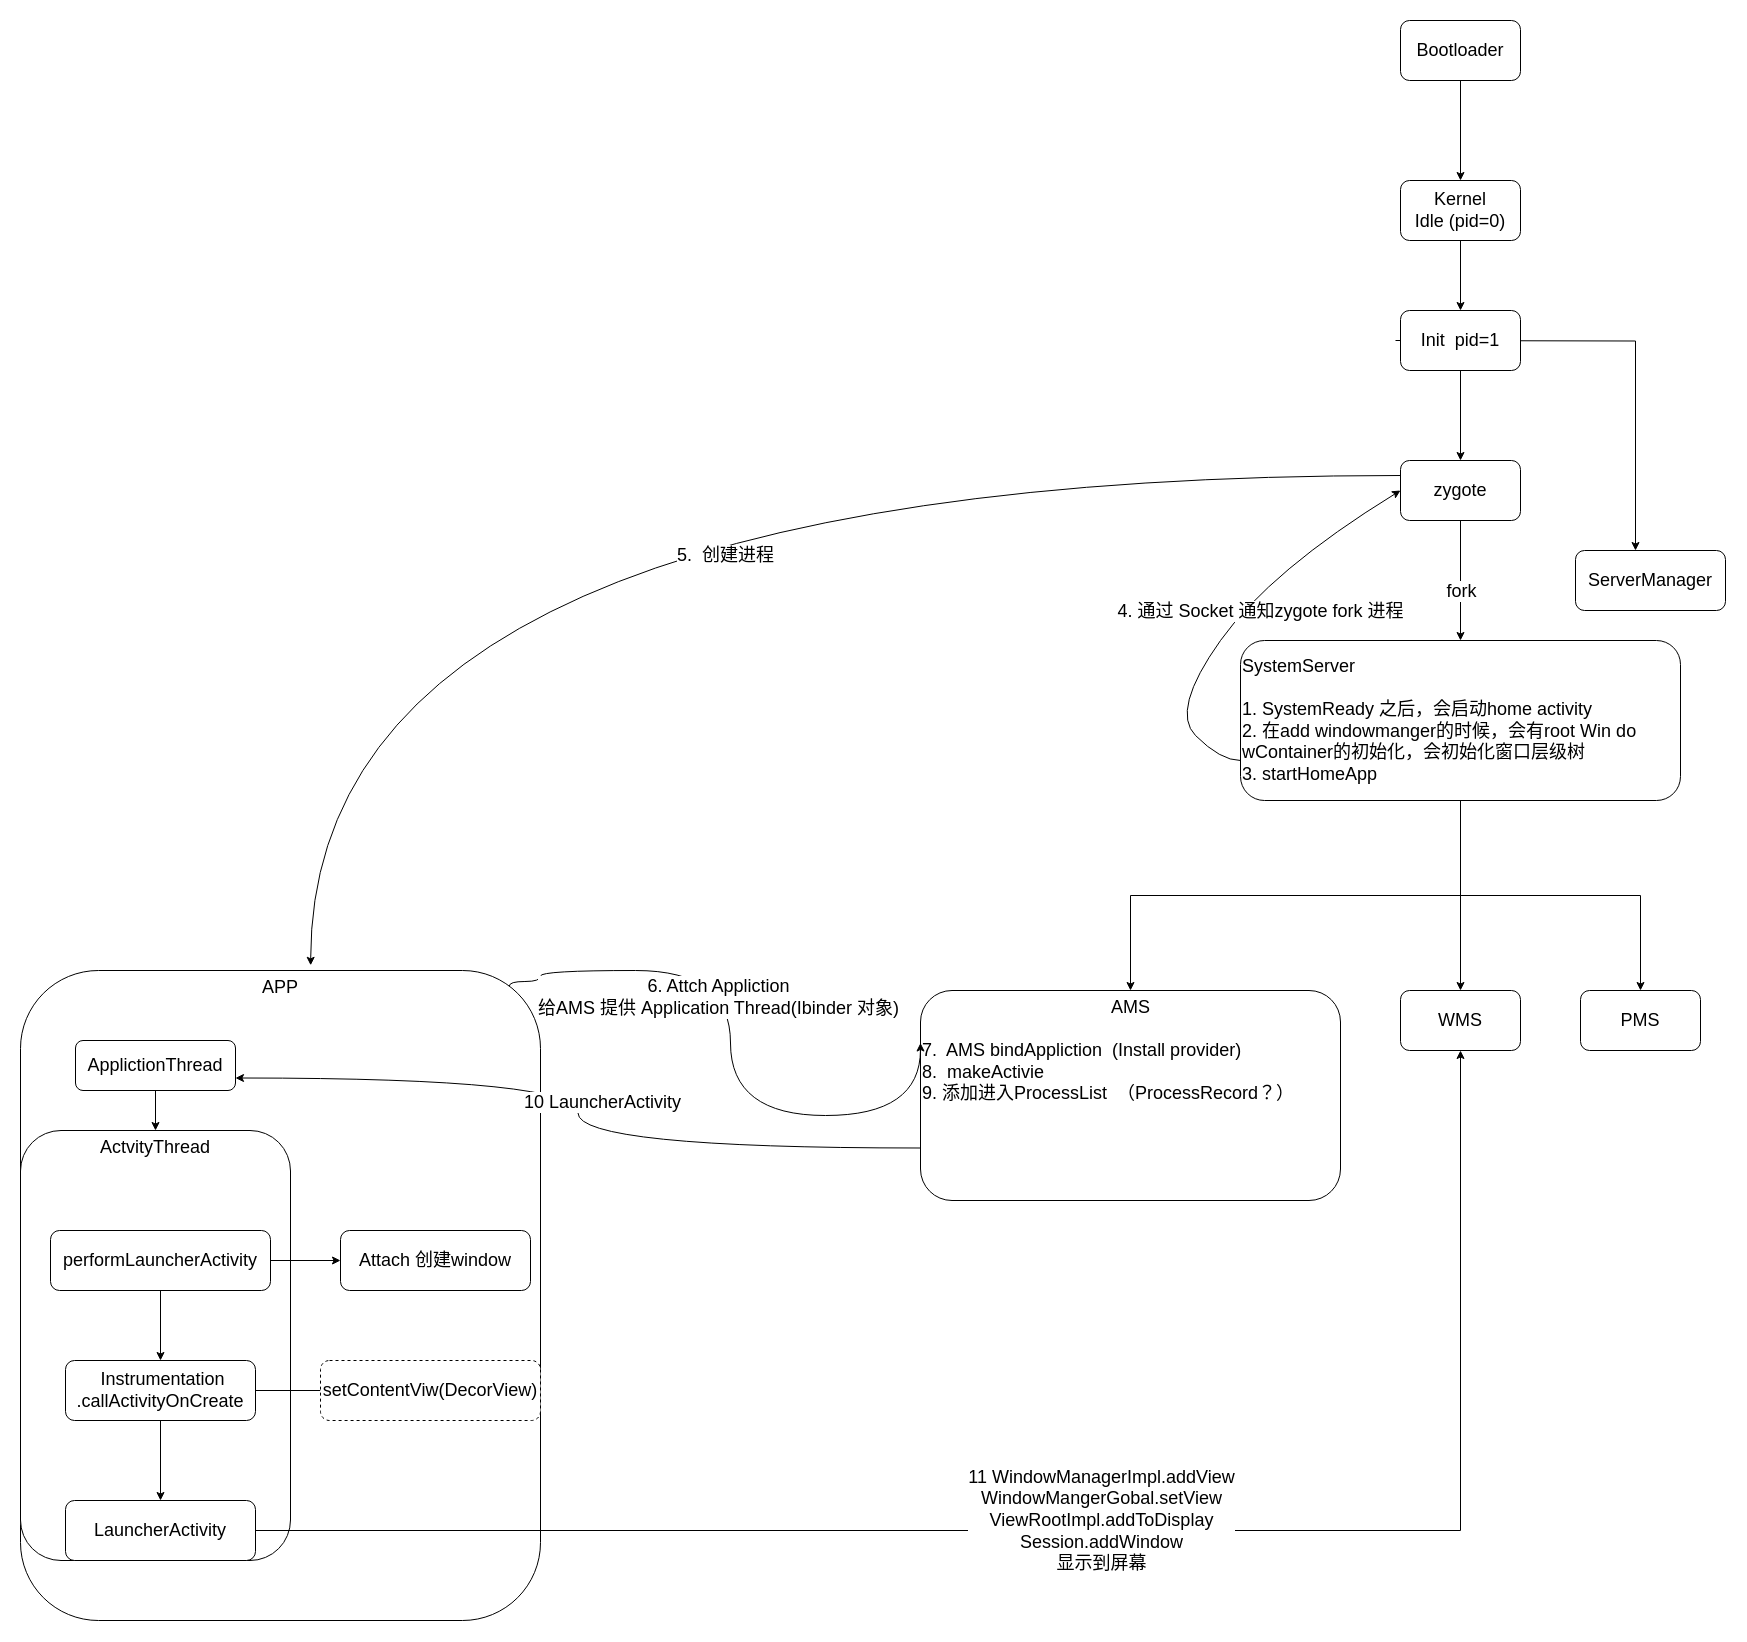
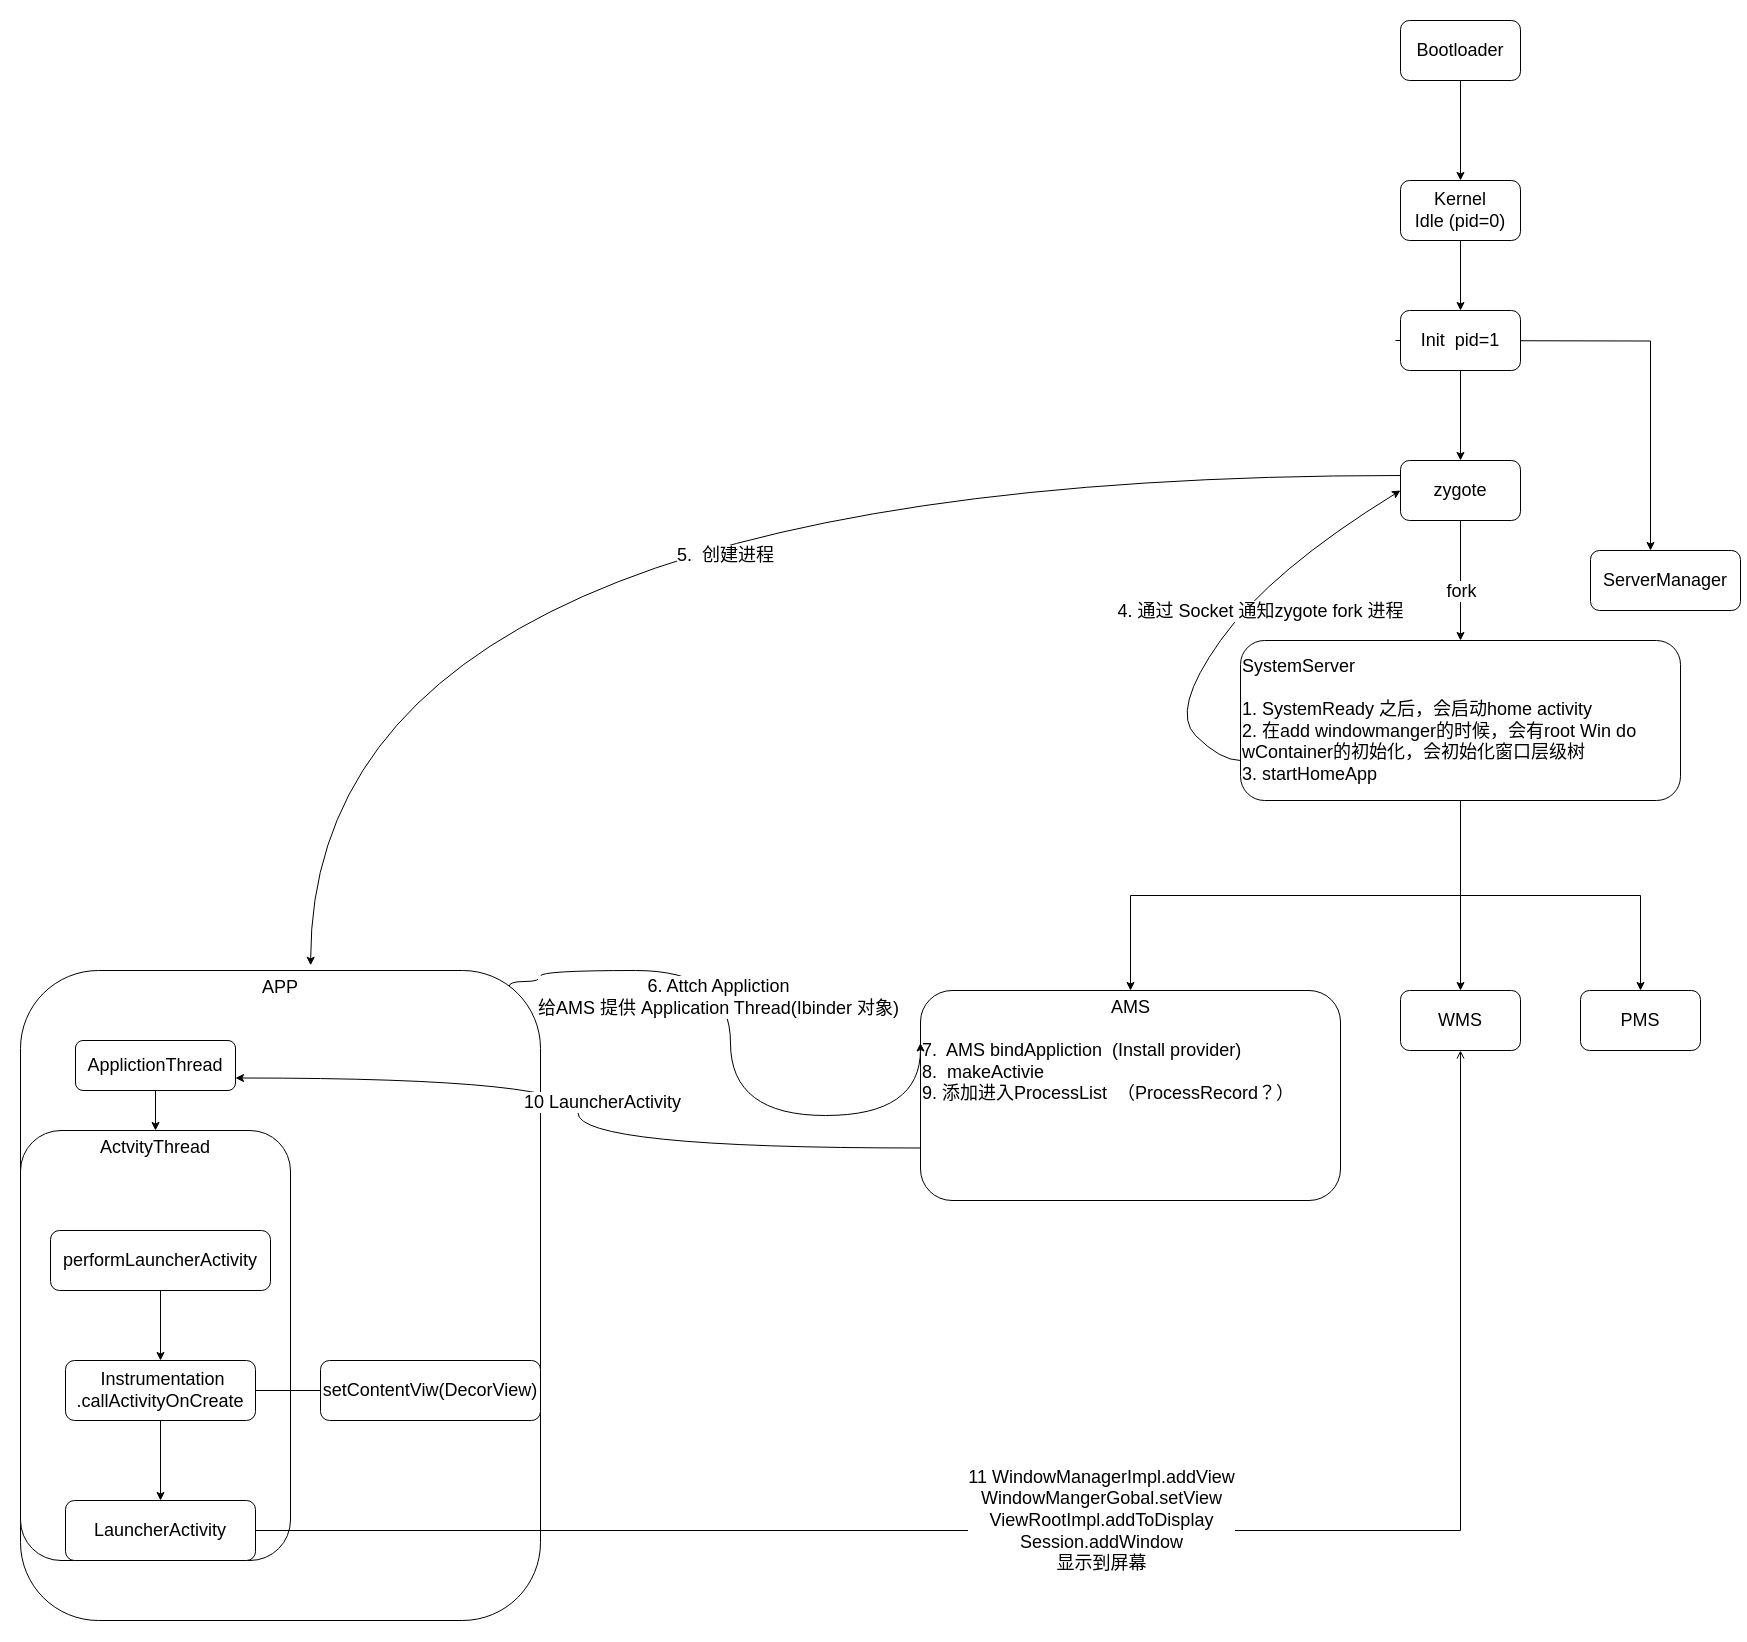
node "ServerManager": moved (1651, 581) -> (1666, 581)
edge "LauncherActivity" -> "WMS": arrowhead classic -> open
edge "performLauncherActivity" -> "Attach 创建window": removed
node "Attach 创建window": removed
node "setContentViw(DecorView)": style dashed -> solid
